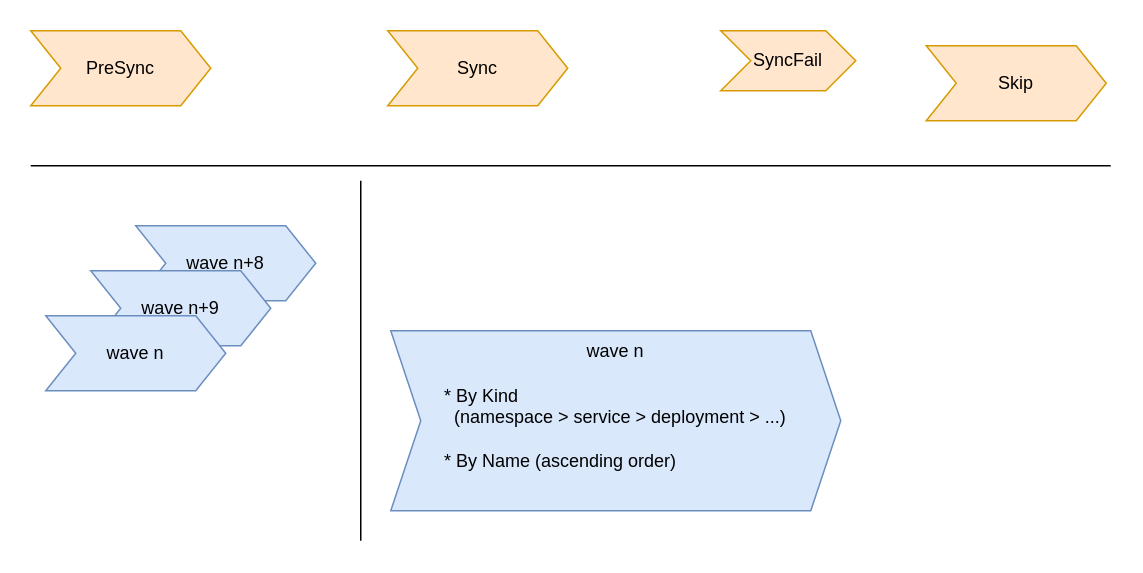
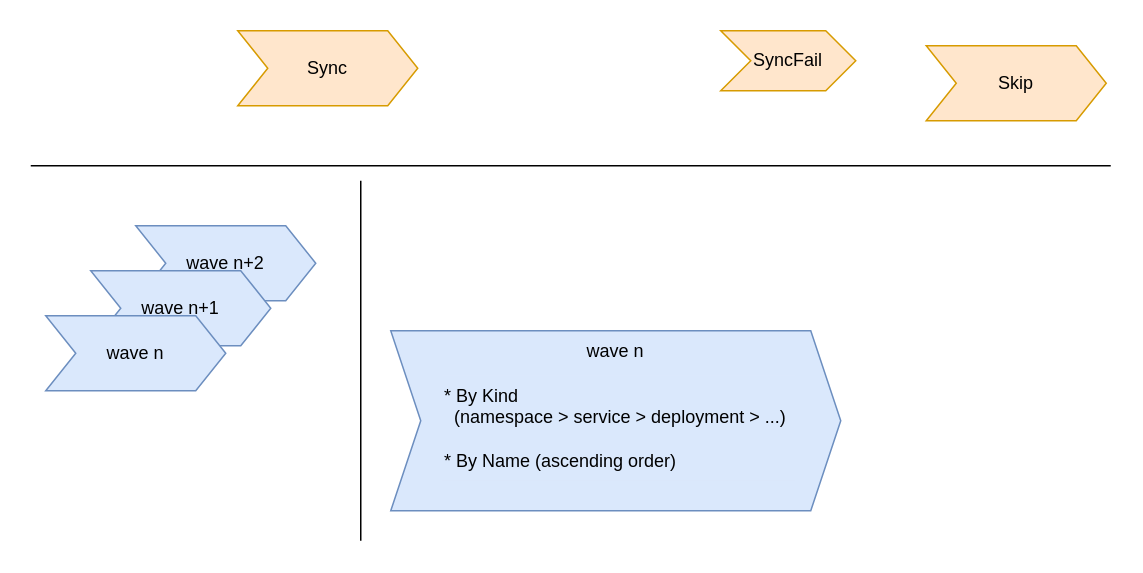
node "PreSync": removed
node "Sync": moved (478, 68) -> (328, 68)
node "wave n+8": label "wave n+8" -> "wave n+2"
node "wave n+9": label "wave n+9" -> "wave n+1"
